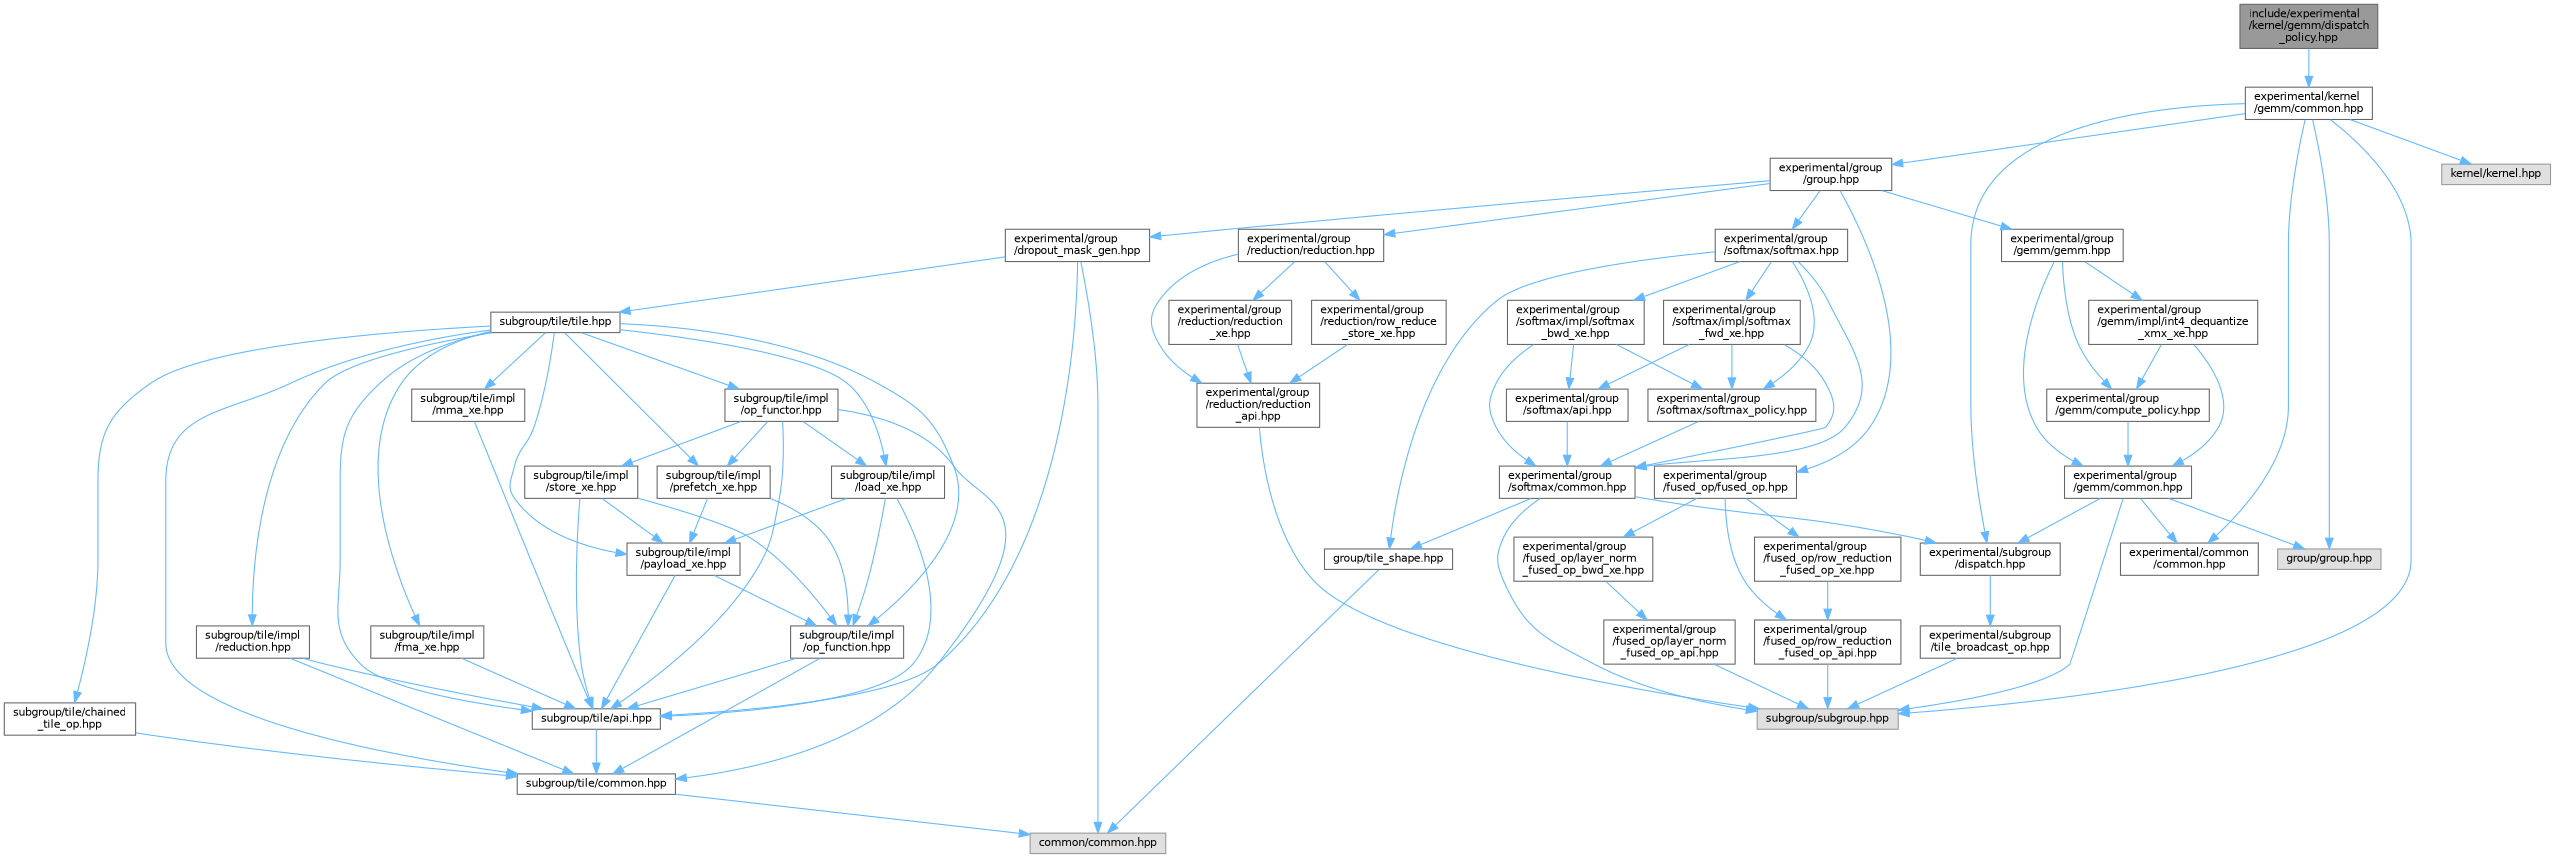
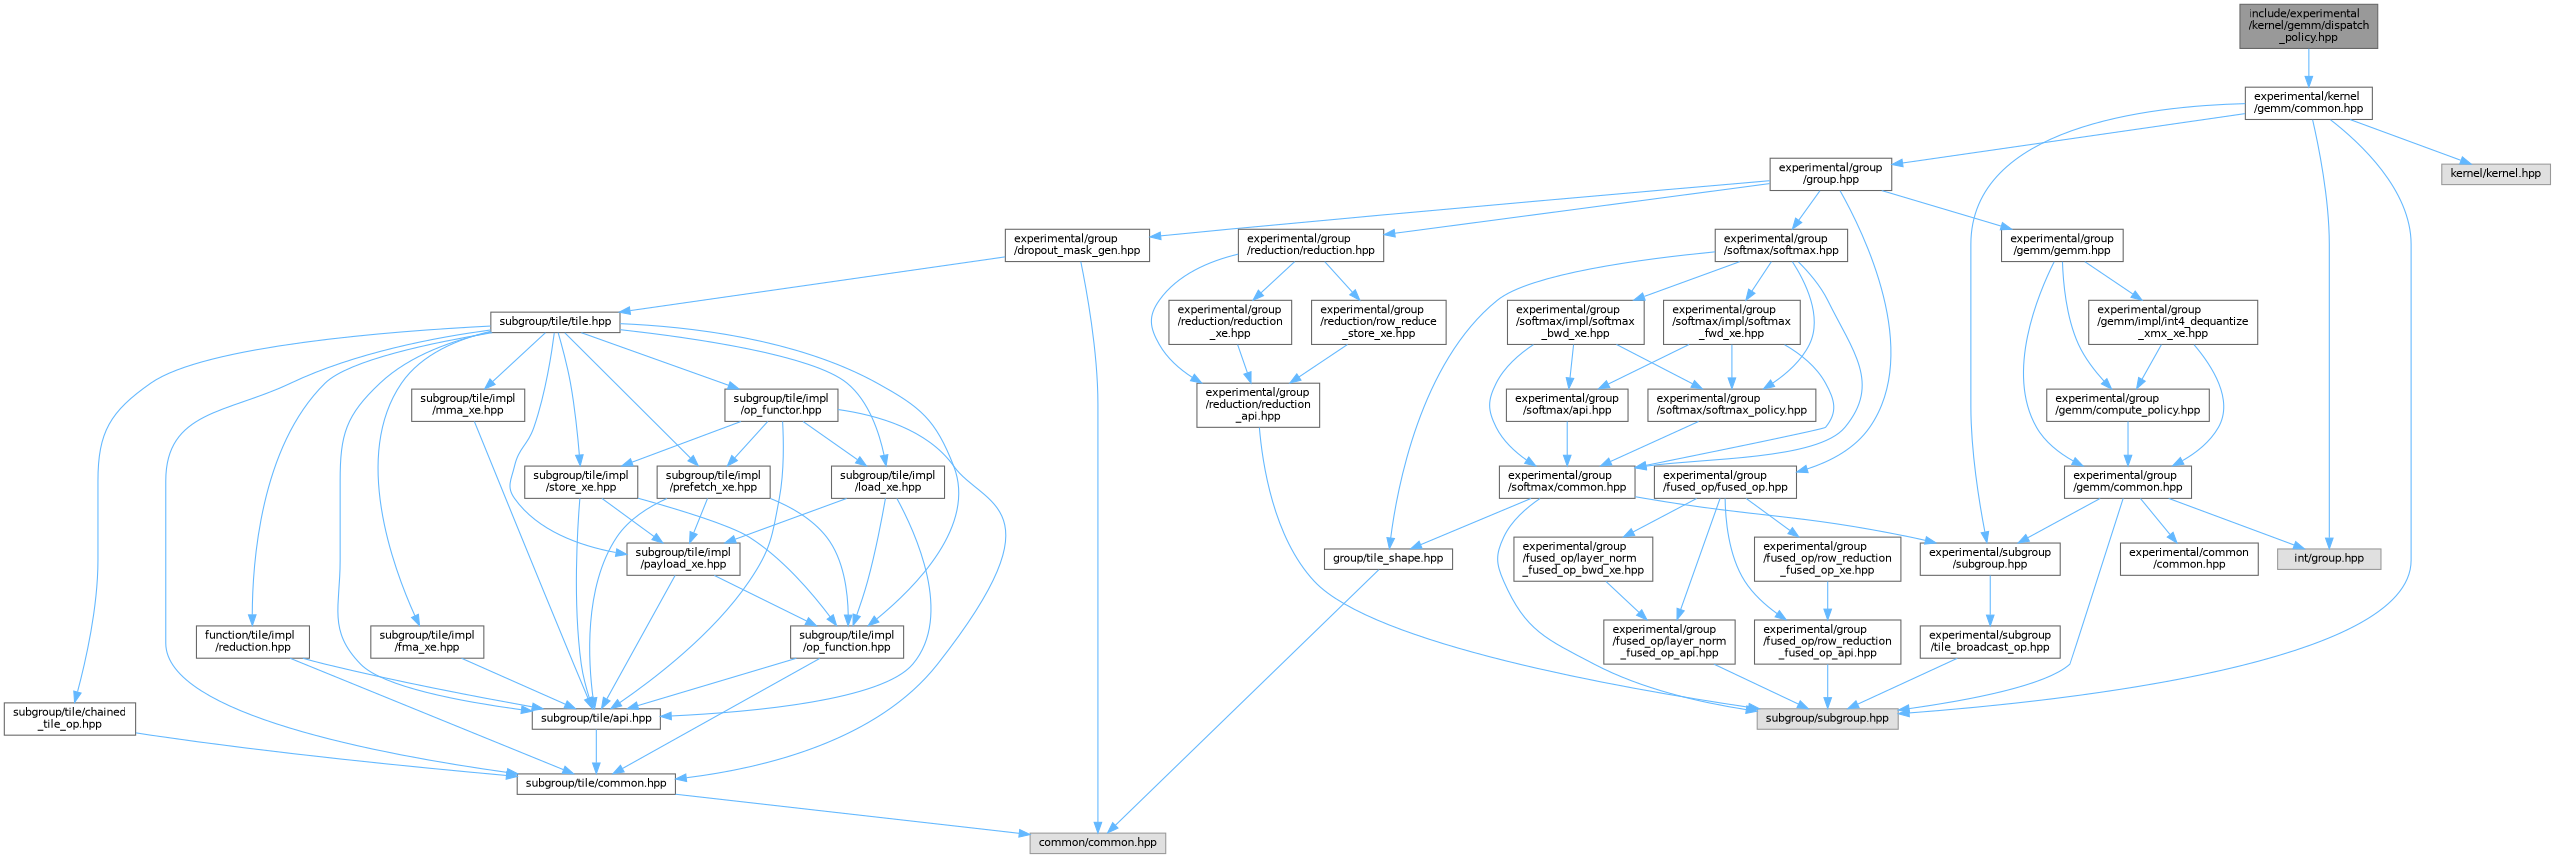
edge "experimental/kernel /gemm/common.hpp" -> "experimental/common /common.hpp": removed
edge "subgroup/tile/tile.hpp" -> "subgroup/tile/impl /store_xe.hpp": added
edge "experimental/group /fused_op/fused_op.hpp" -> "experimental/group /fused_op/layer_norm _fused_op_api.hpp": added
node "experimental/subgroup /dispatch.hpp": label "experimental/subgroup /dispatch.hpp" -> "experimental/subgroup /subgroup.hpp"
node "group/group.hpp": label "group/group.hpp" -> "int/group.hpp"
edge "experimental/group /dropout_mask_gen.hpp" -> "subgroup/tile/api.hpp": now "subgroup/tile/impl /prefetch_xe.hpp" -> "subgroup/tile/api.hpp"
node "subgroup/tile/impl /reduction.hpp": label "subgroup/tile/impl /reduction.hpp" -> "function/tile/impl /reduction.hpp"
